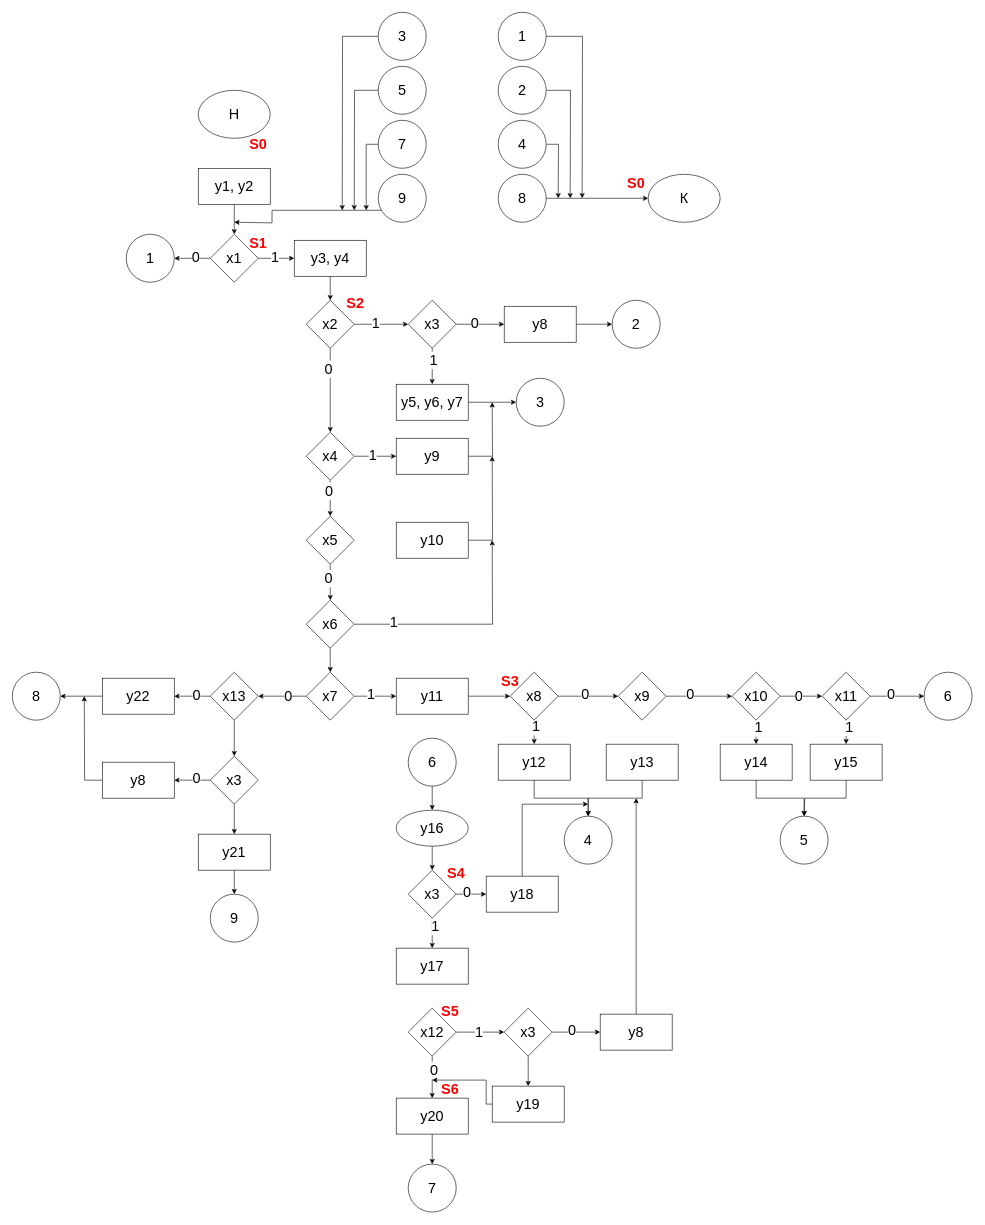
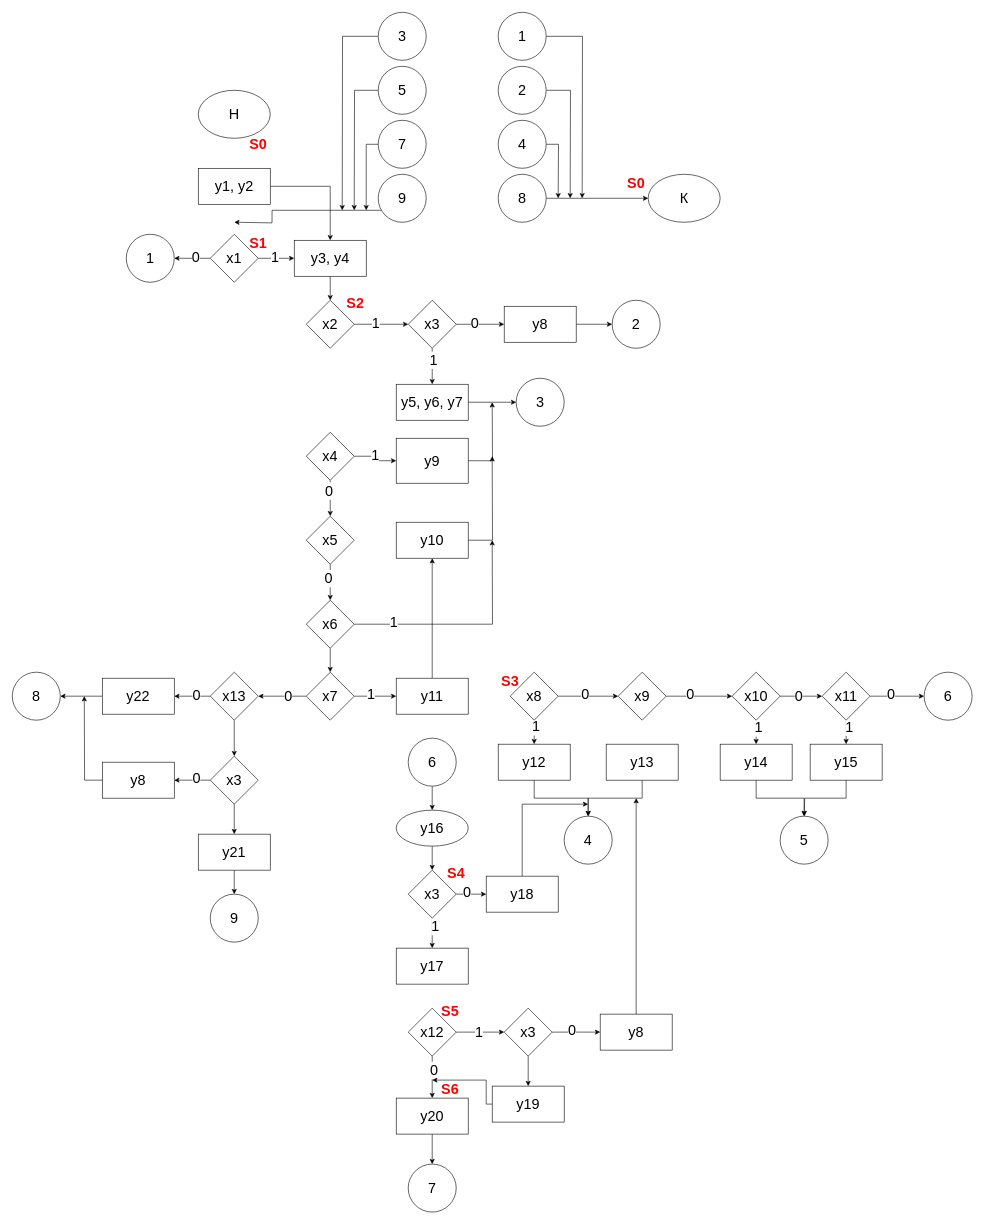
edge "y1, y2" -> "x1": now "y1, y2" -> "y3, y4"
edge "x2" -> "x4": removed, label "0"
node "y9": size 72x36 -> 72x45
edge "y11" -> "x8": now "y11" -> "y10"
